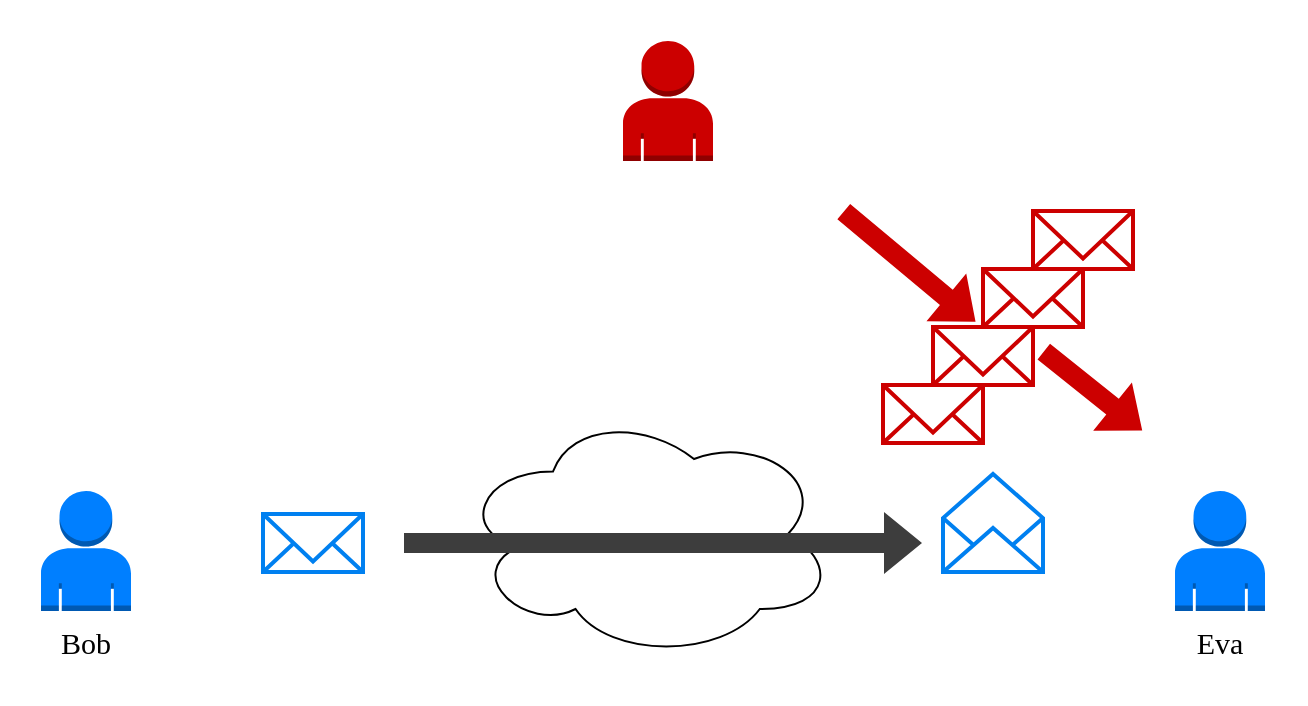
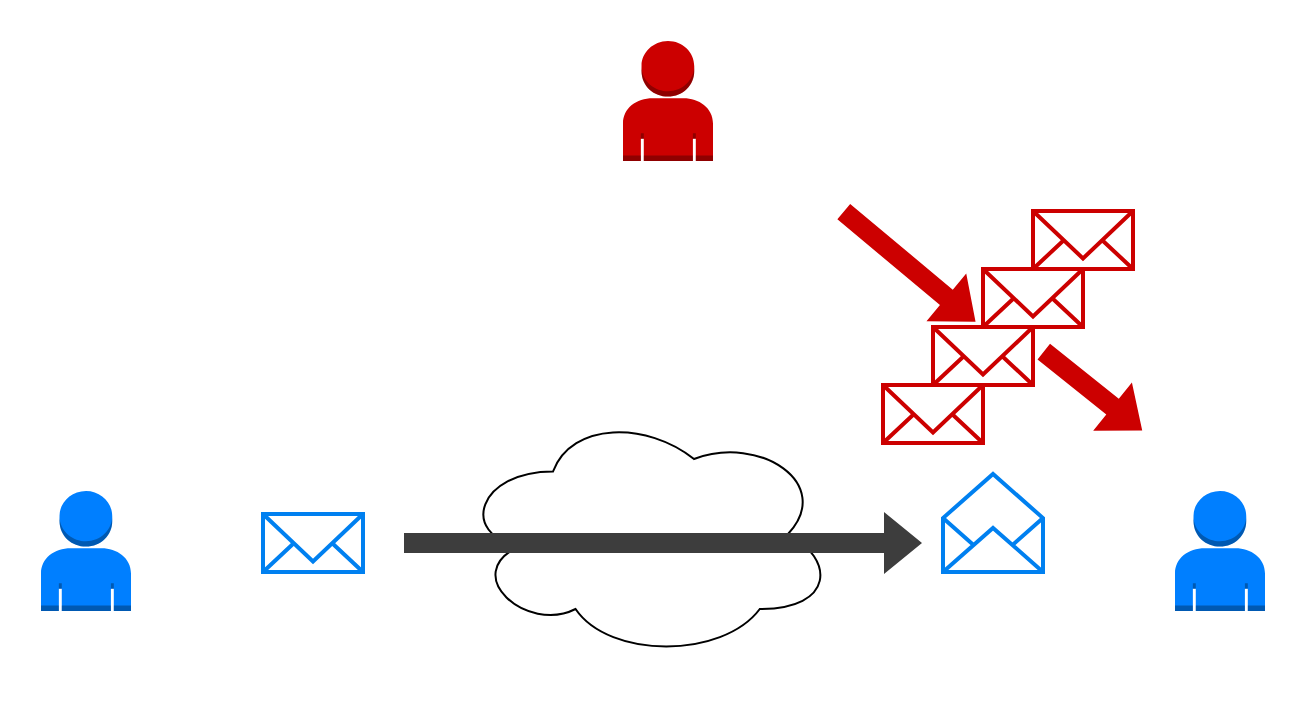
node "Bob": removed
node "Eva": removed
